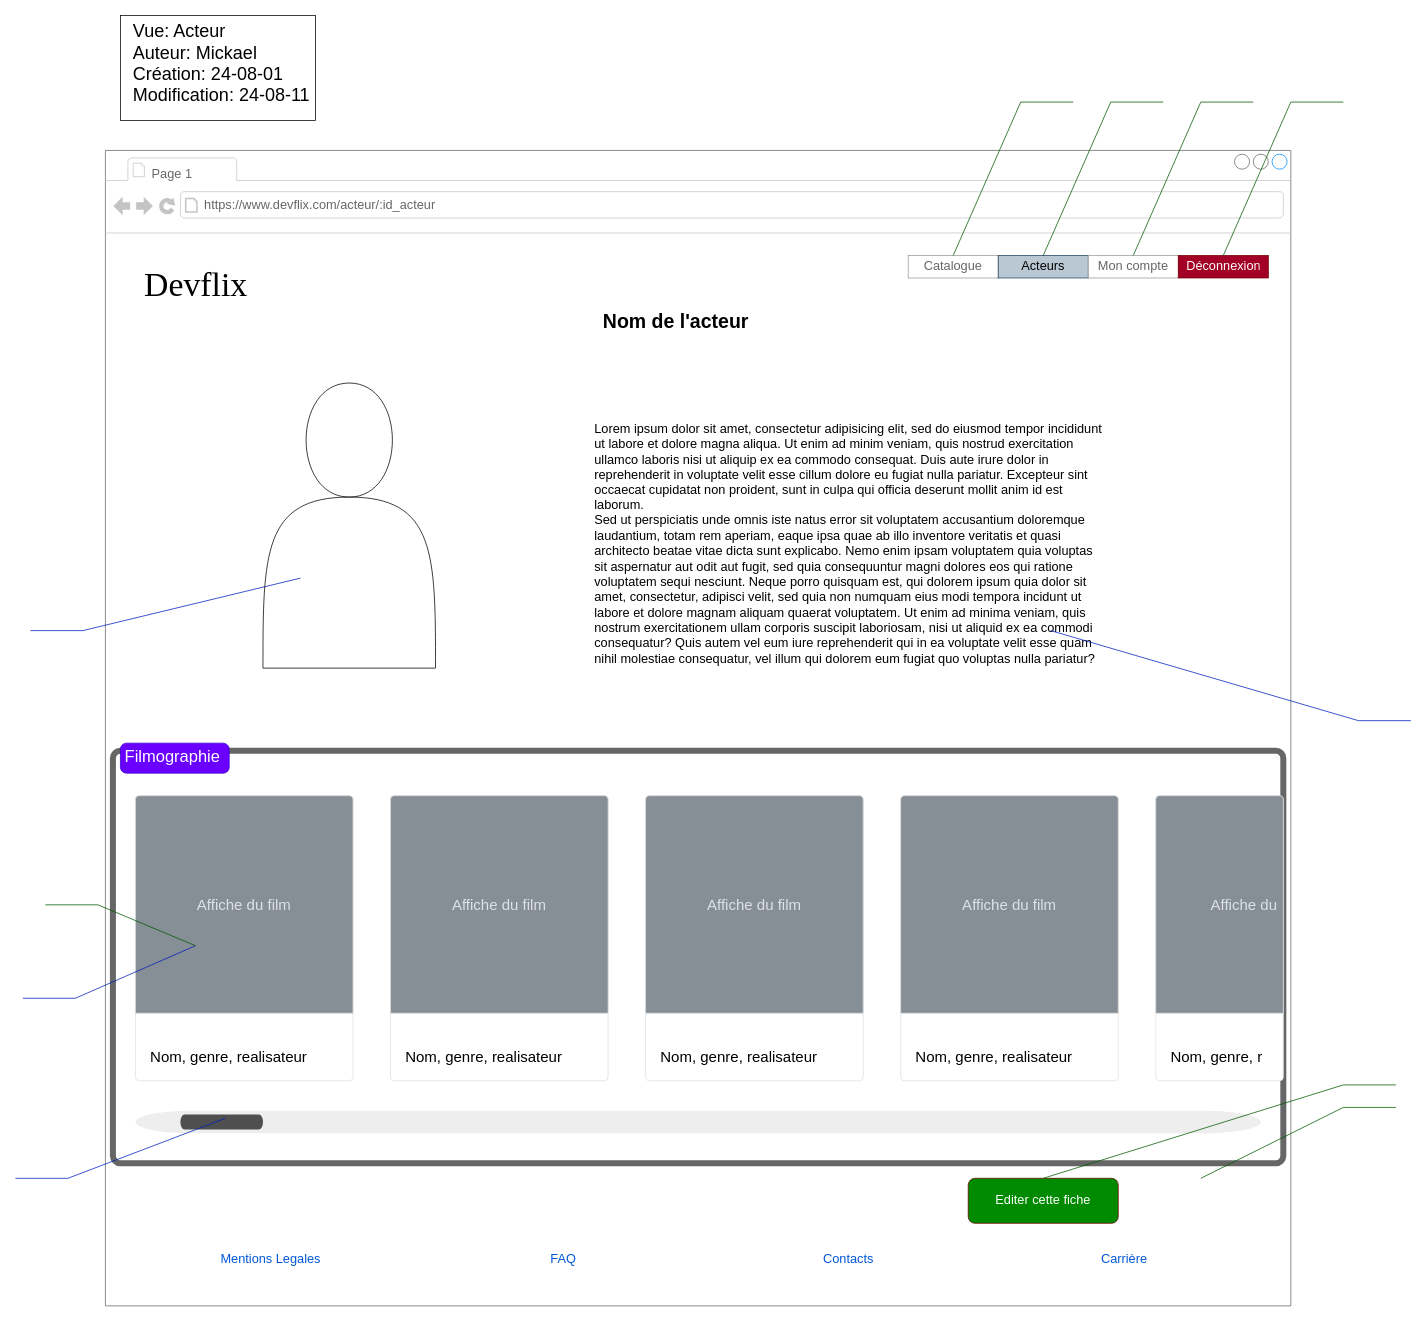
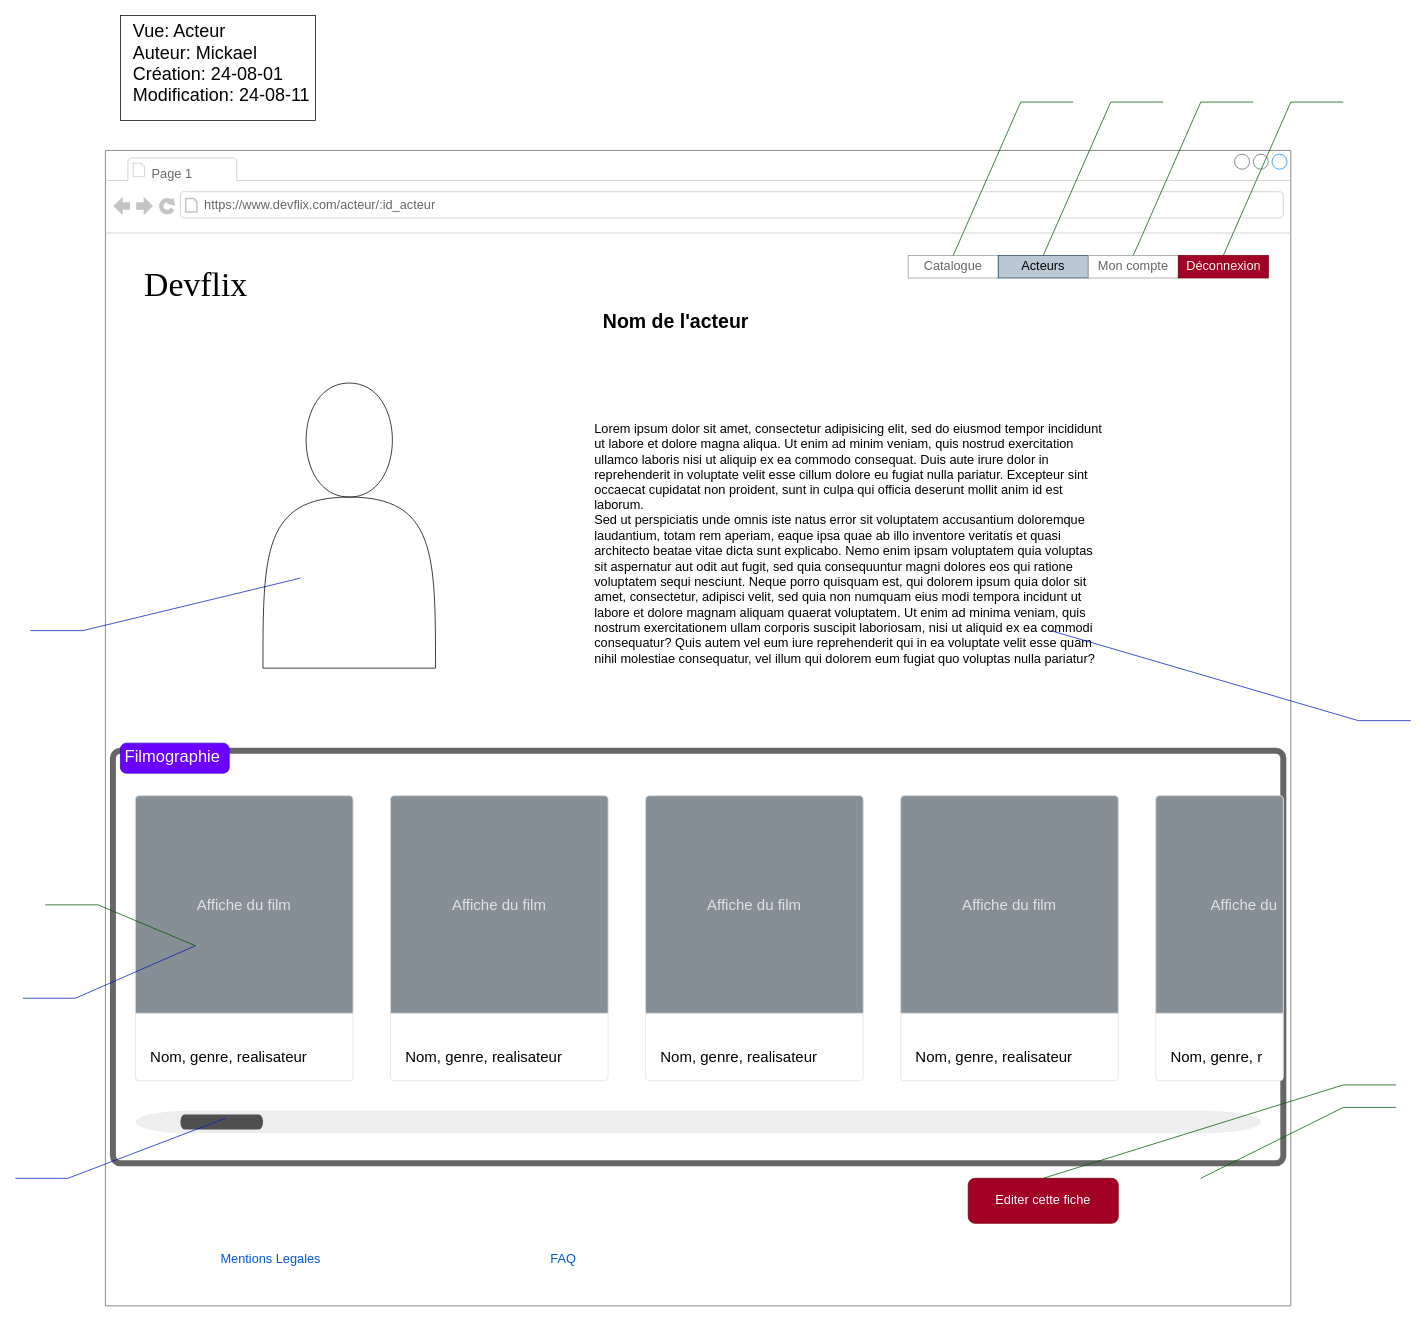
node "Editer cette fiche": fillcolor #008a00 -> #a20025
node "Contacts": removed
node "Carrière": removed
